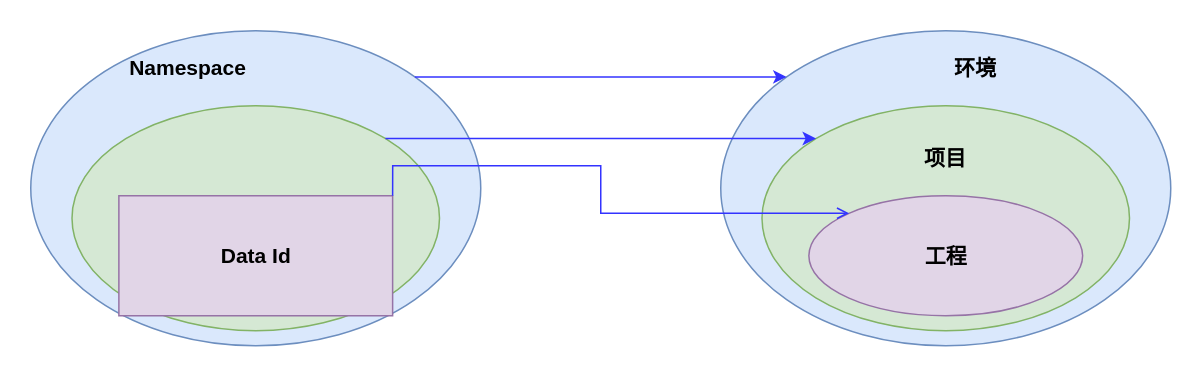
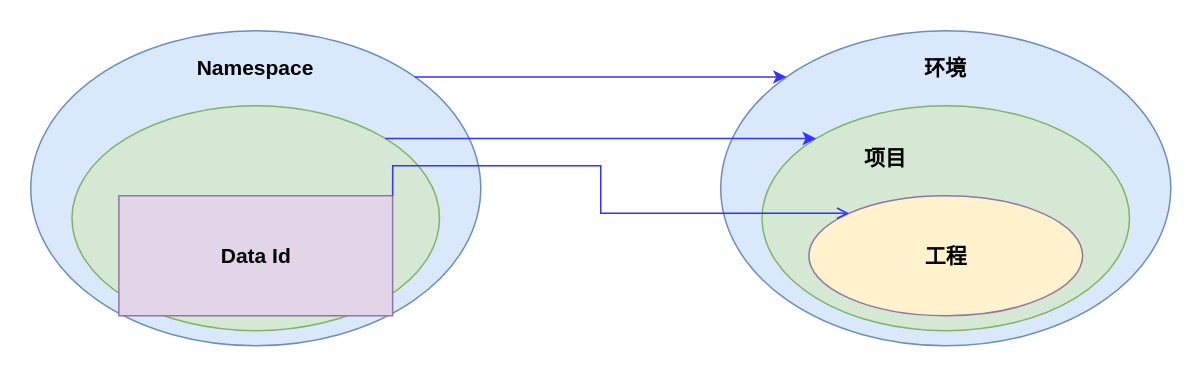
node "Namespace": moved (188, 68) -> (256, 68)
node "环境": moved (976, 68) -> (946, 68)
node "项目": moved (946, 158) -> (886, 158)
node "工程": fillcolor #e1d5e7 -> #fff2cc
